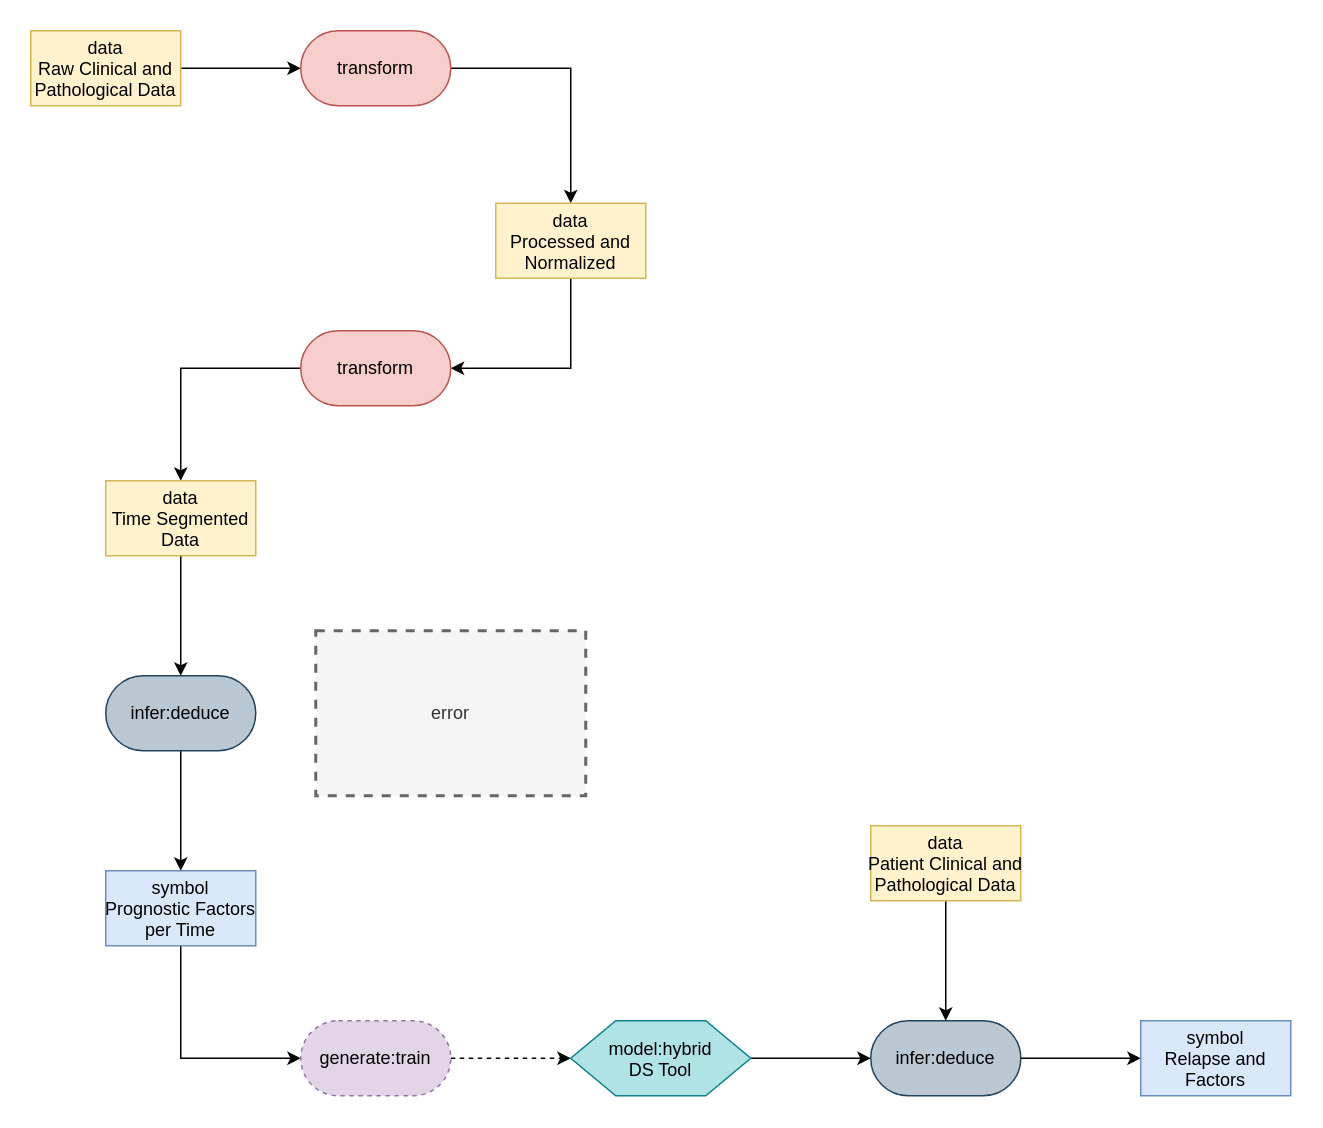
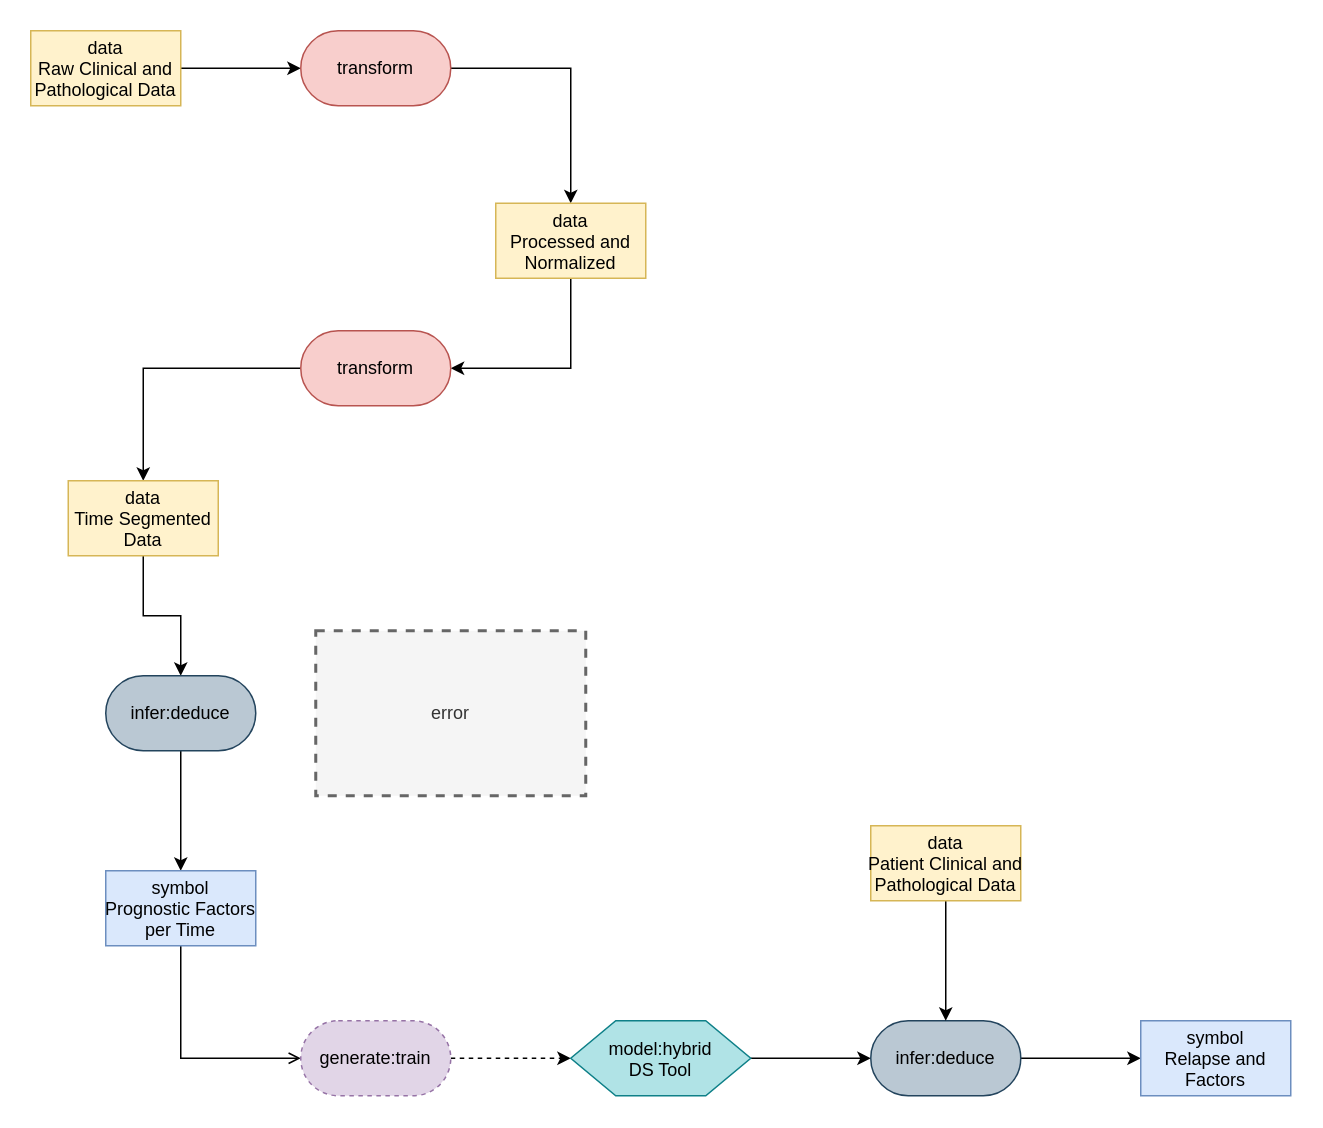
node "data Time Segmented Data": moved (181, 518) -> (143, 518)
edge "symbol Prognostic Factors per Time" -> "generate:train": arrowhead classic -> open
